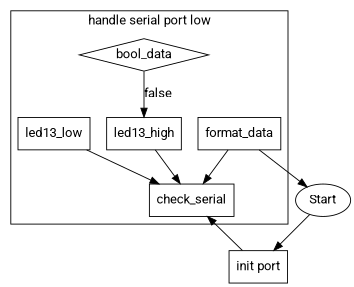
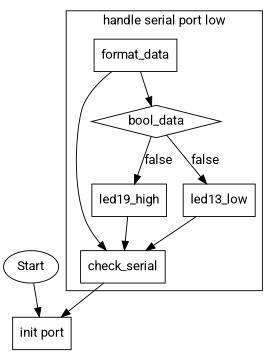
node "led13_high": label "led13_high" -> "led19_high"
edge "bool_data" -> "led13_low": added, label "false"
edge "format_data" -> "Start": now "format_data" -> "bool_data"
edge "init port" -> "check_serial": reversed
